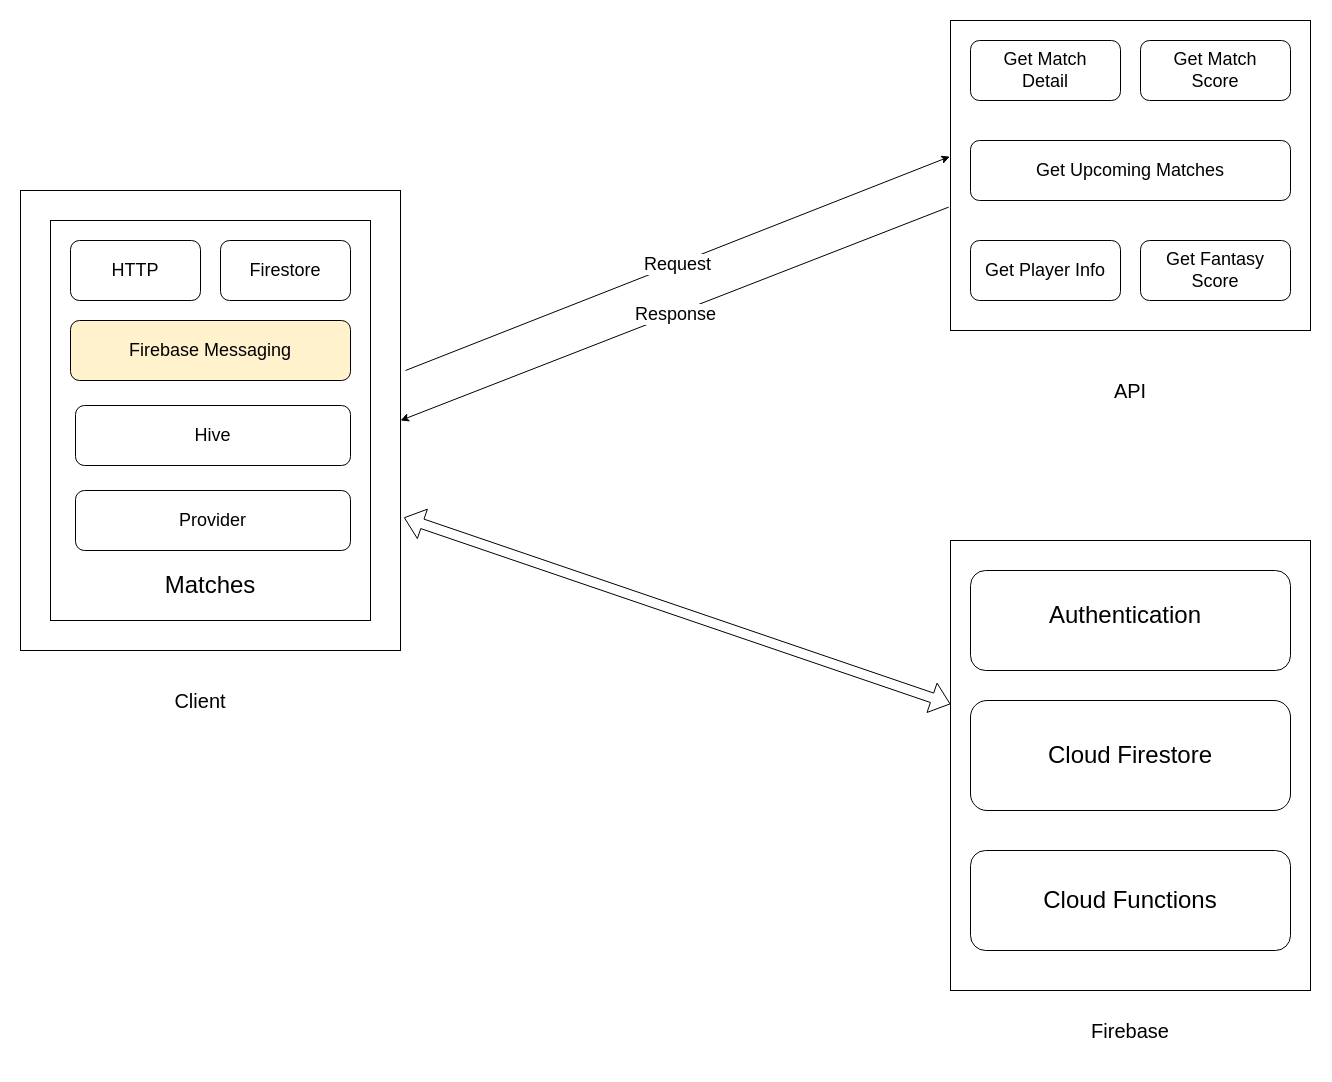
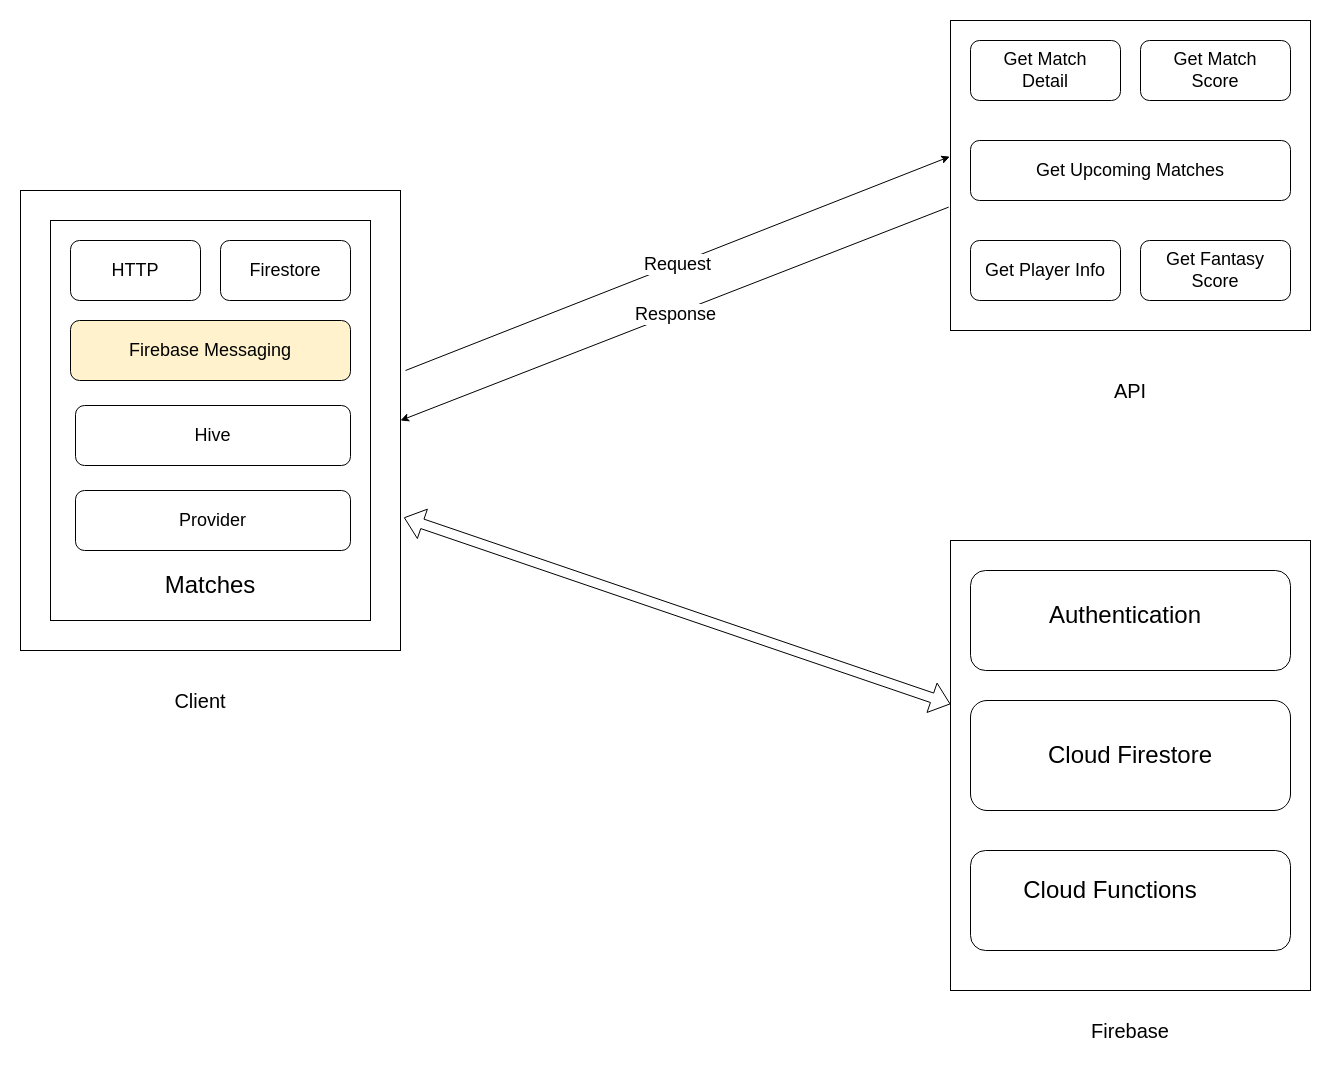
node "Cloud Functions": moved (1131, 901) -> (1111, 891)
